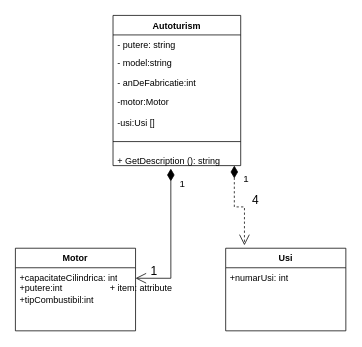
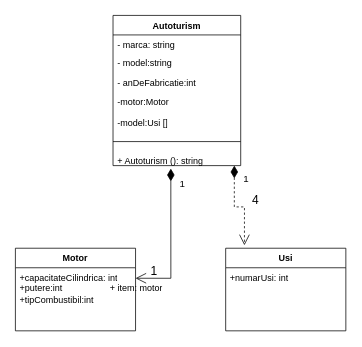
node "- putere: string": label "- putere: string" -> "- marca: string"
node "-usi:Usi []": label "-usi:Usi []" -> "-model:Usi []"
node "+ GetDescription (): string": label "+ GetDescription (): string" -> "+ Autoturism (): string"
node "+ item: attribute": label "+ item: attribute" -> "+ item: motor"
